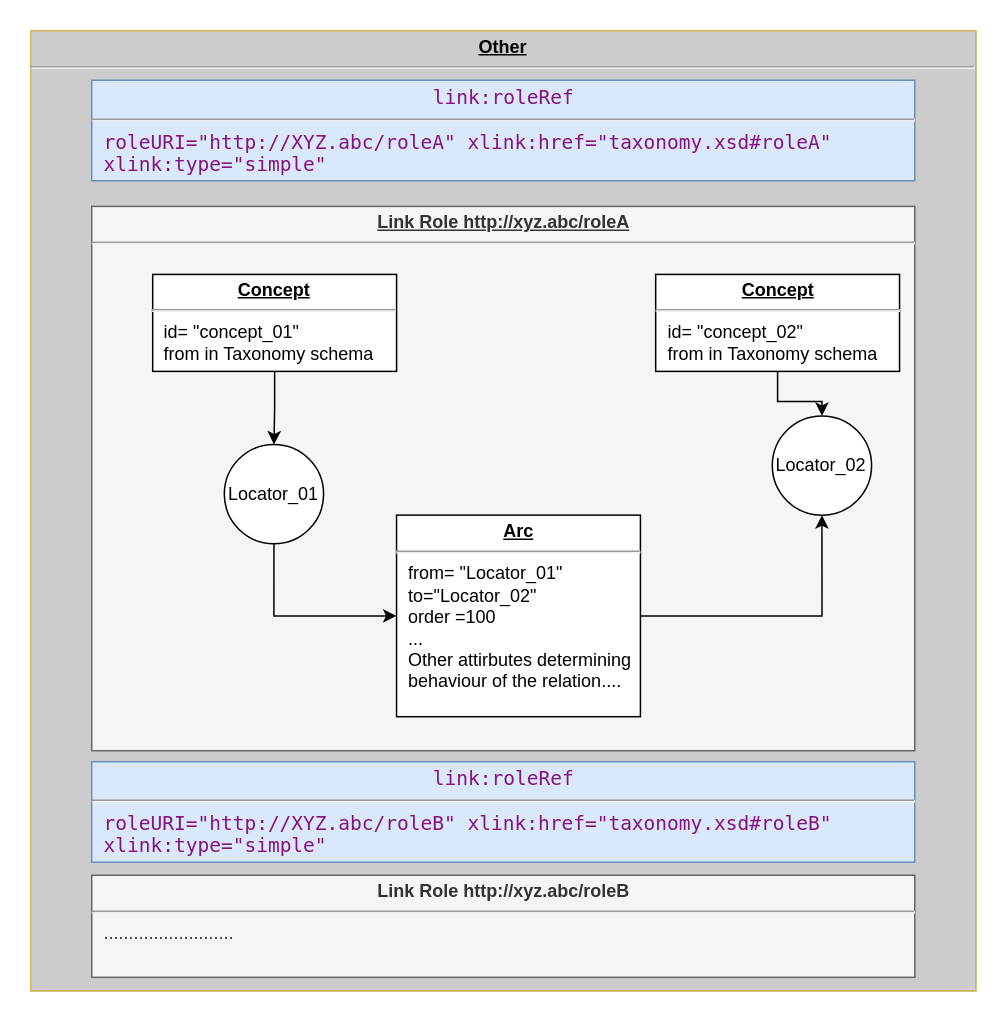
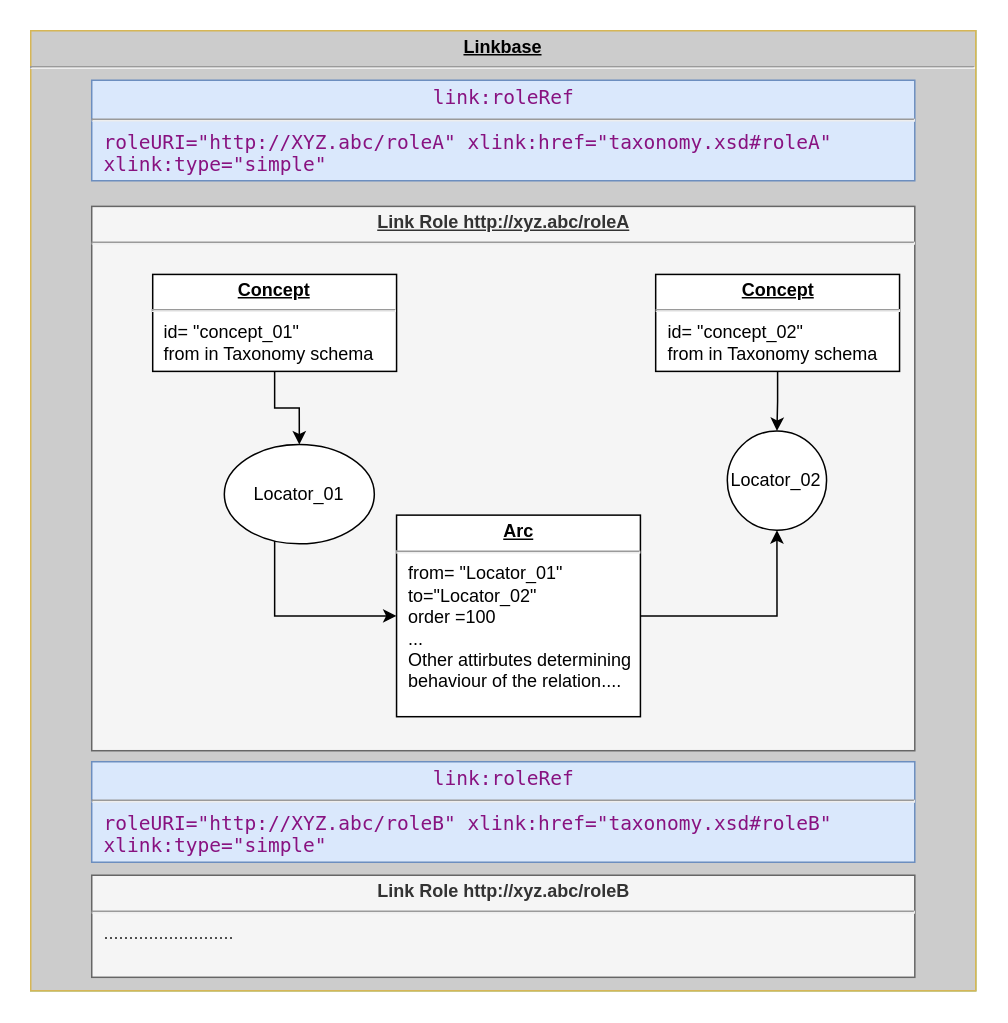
node "Other": label "Other" -> "Linkbase"
node "Locator_02": moved (822, 466) -> (777, 481)
node "Locator_01": size 99x99 -> 150x99
